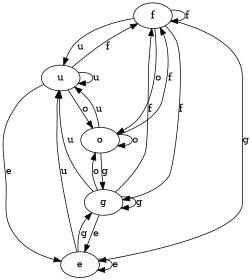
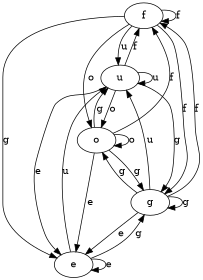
edge "o" -> "u": label "u" -> "g"
edge "u" -> "g": added, label "g"
edge "g" -> "o": label "o" -> "g"
edge "o" -> "e": added, label "e"
